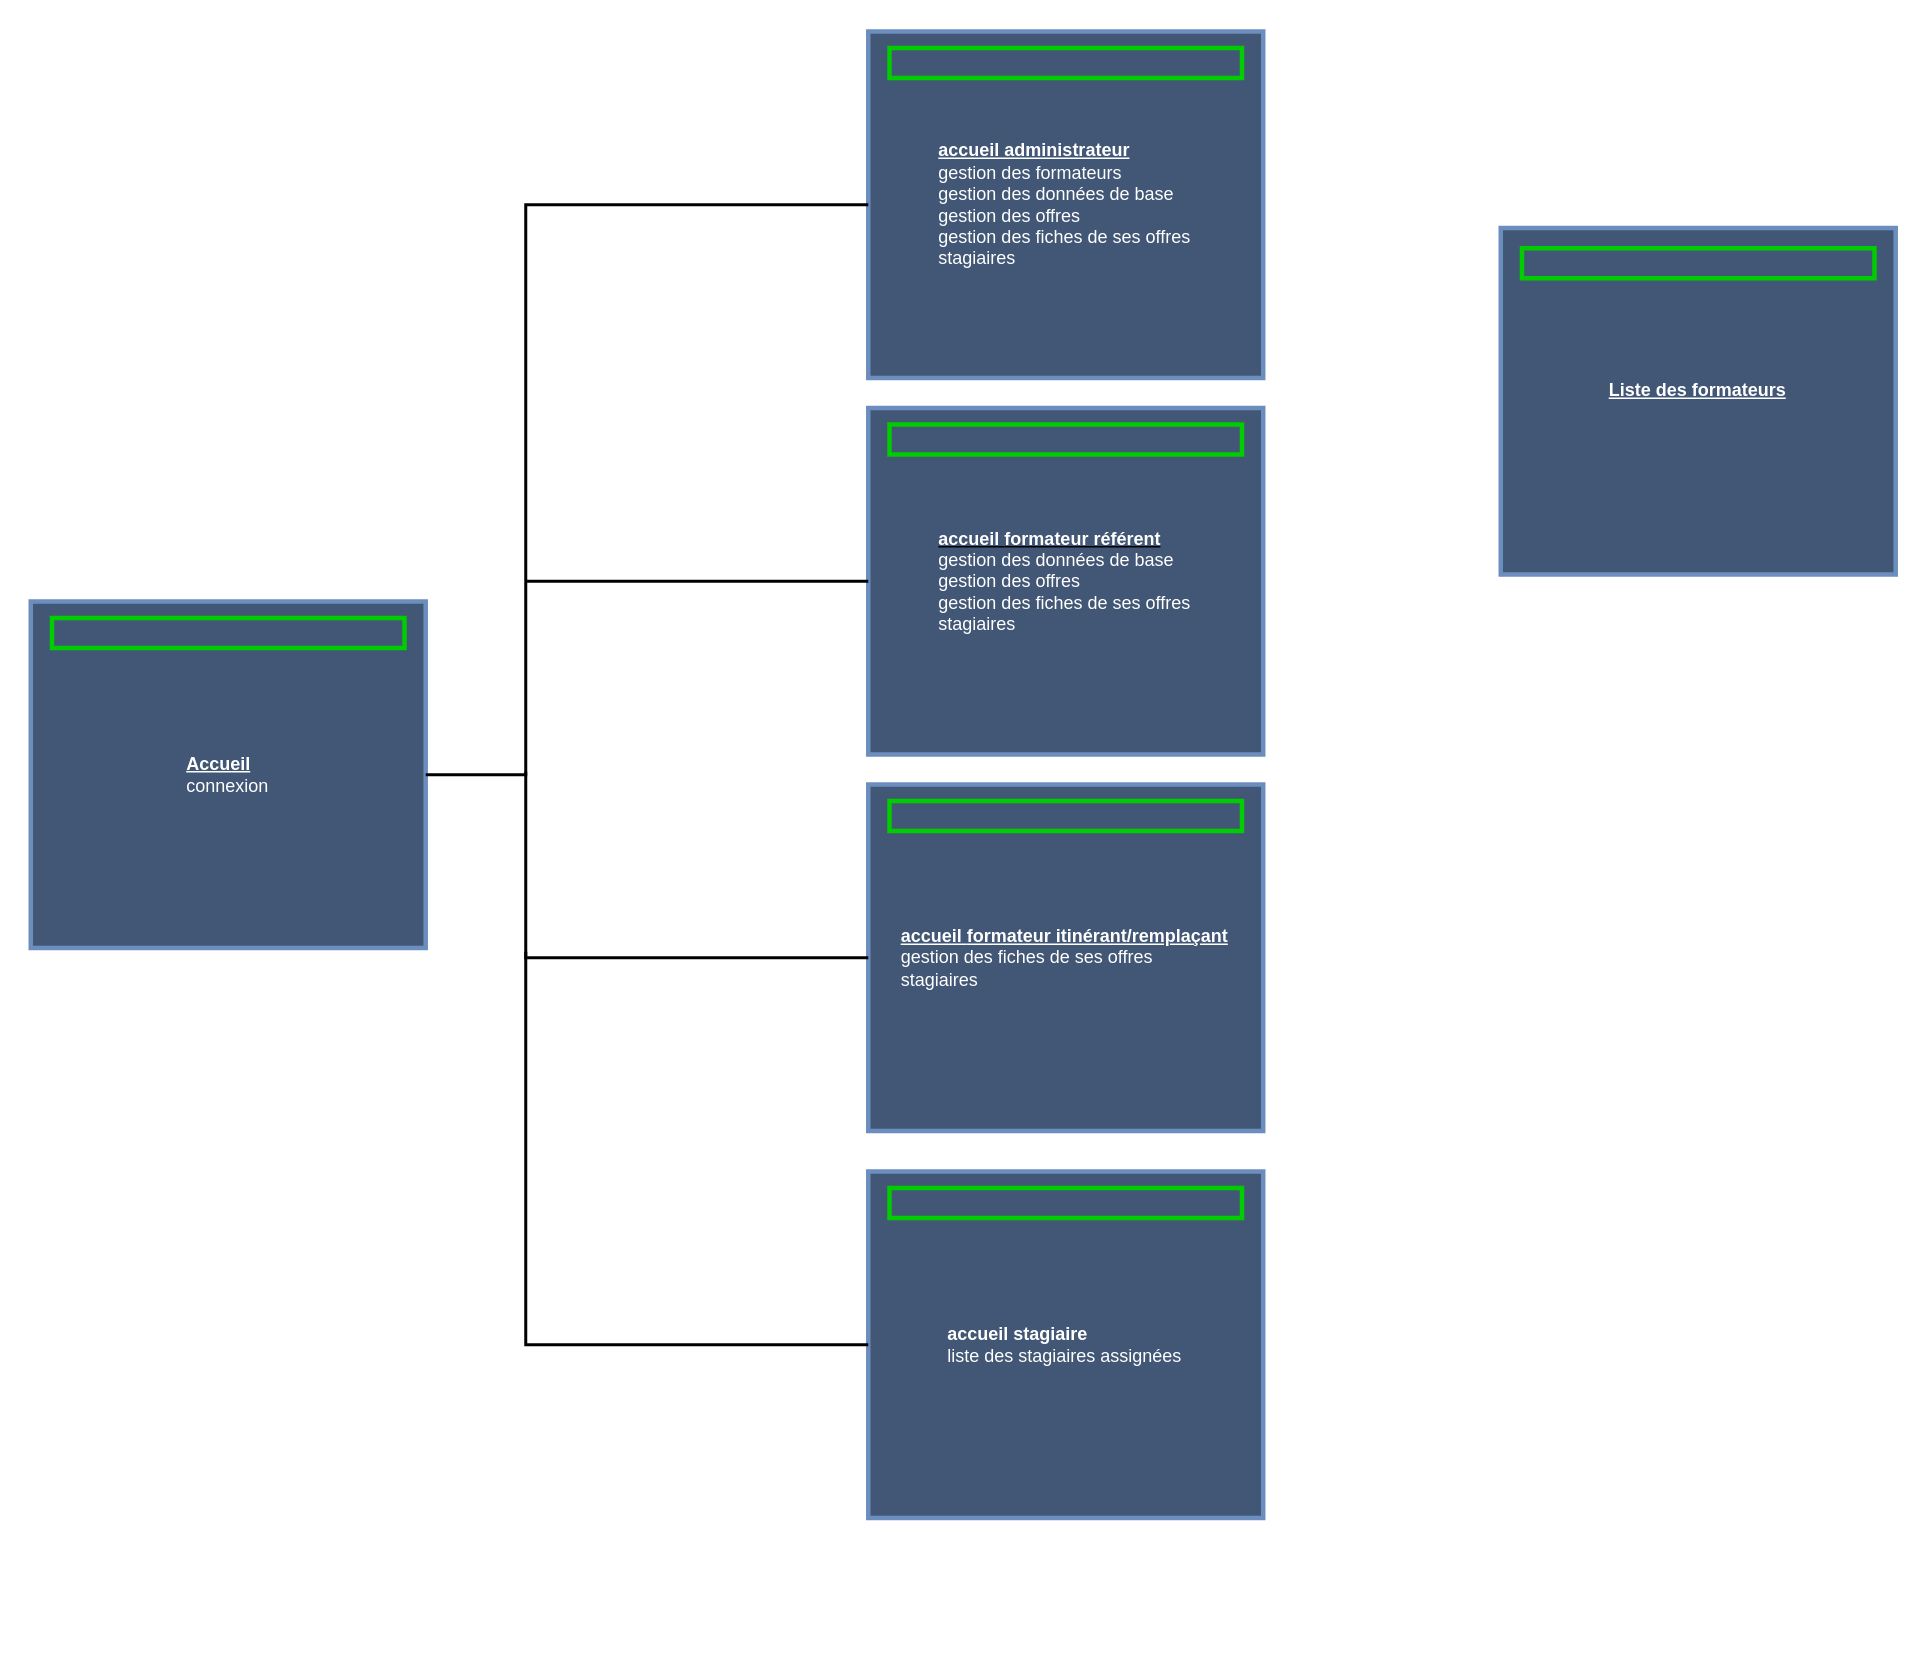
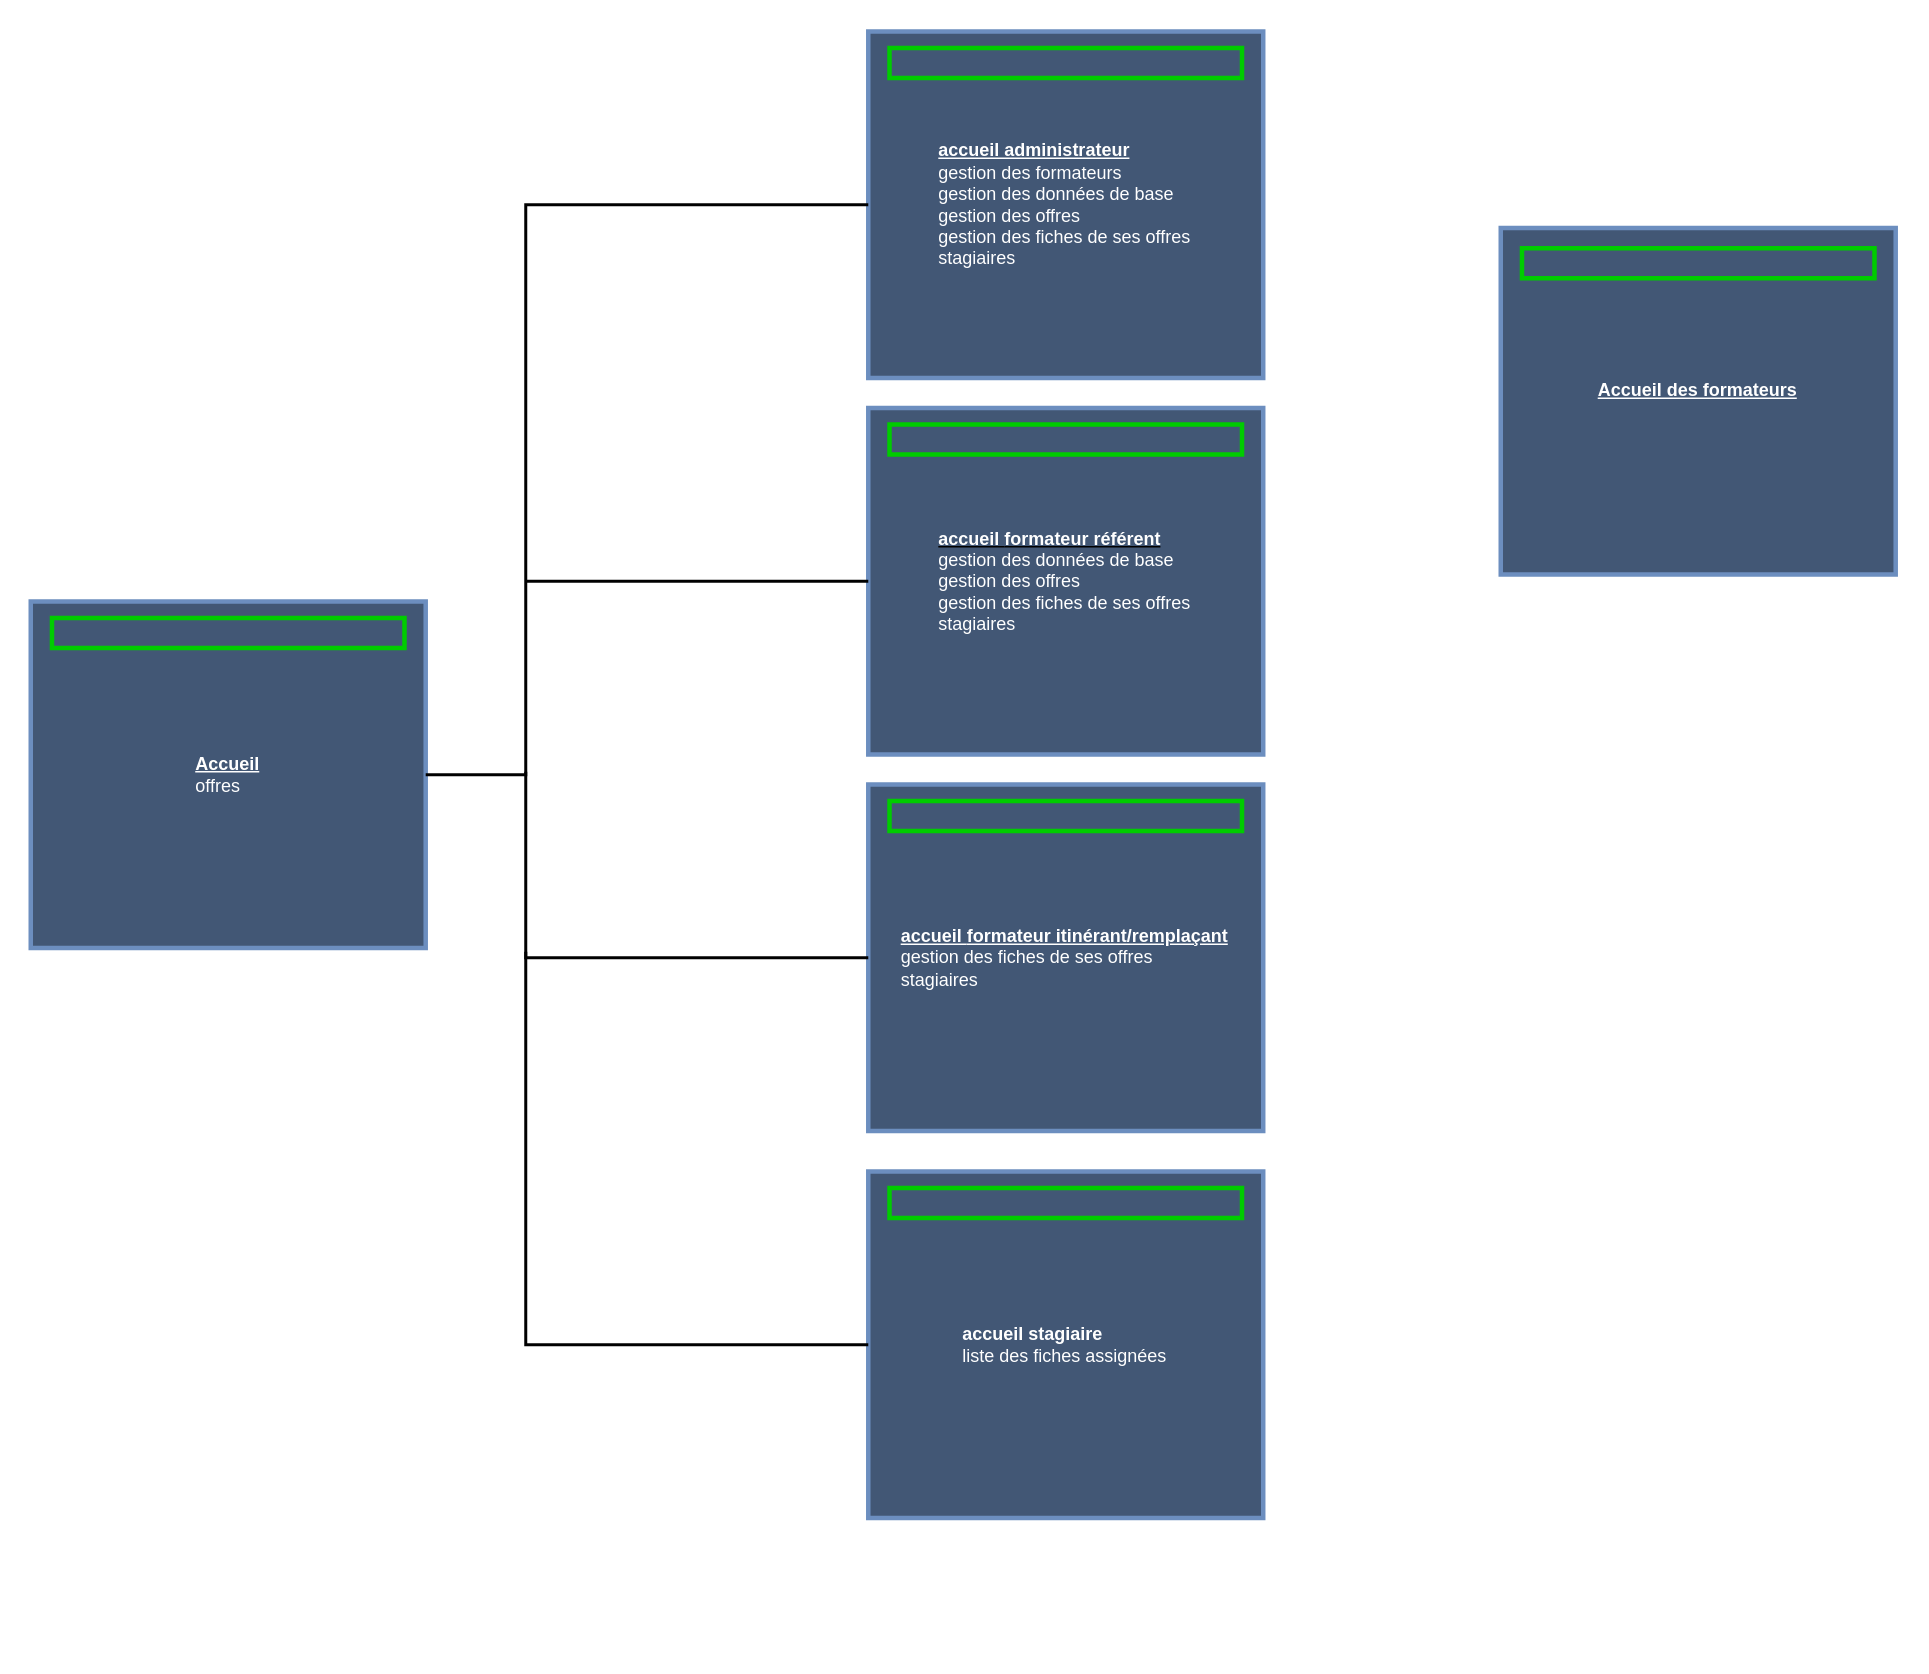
node "Liste des formateurs": label "Liste des formateurs" -> "Accueil des formateurs"
node "Accueil connexion": label "Accueil connexion" -> "Accueil offres"
node "accueil stagiaire liste des stagiaires assignées": label "accueil stagiaire liste des stagiaires assignées" -> "accueil stagiaire liste des fiches assignées"
